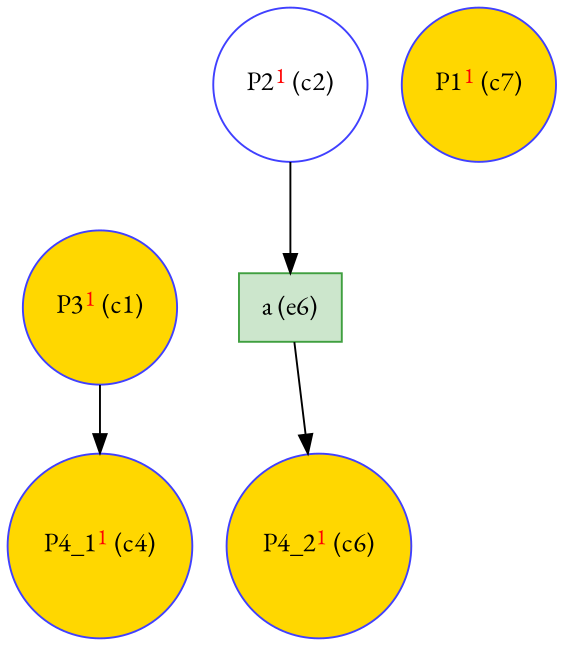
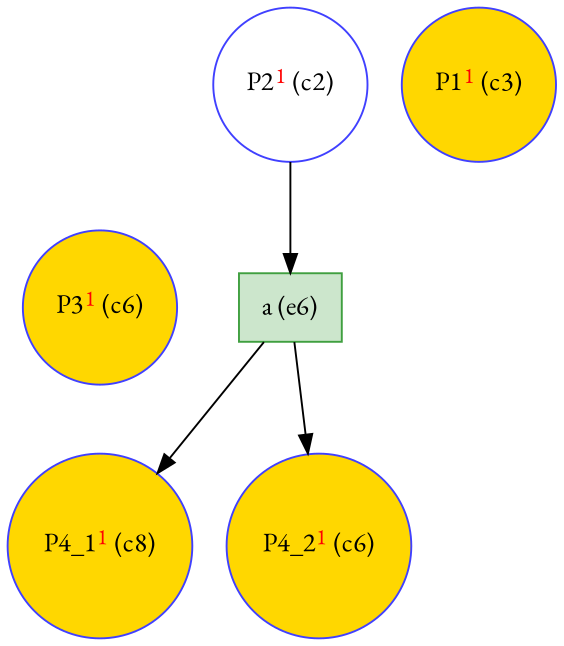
node "P1": text "(c7)" -> "(c3)"
node "P3": text "(c1)" -> "(c6)"
edge "P3" -> "P4_1": now "a (e6)" -> "P4_1"
node "P4_1": text "(c4)" -> "(c8)"
